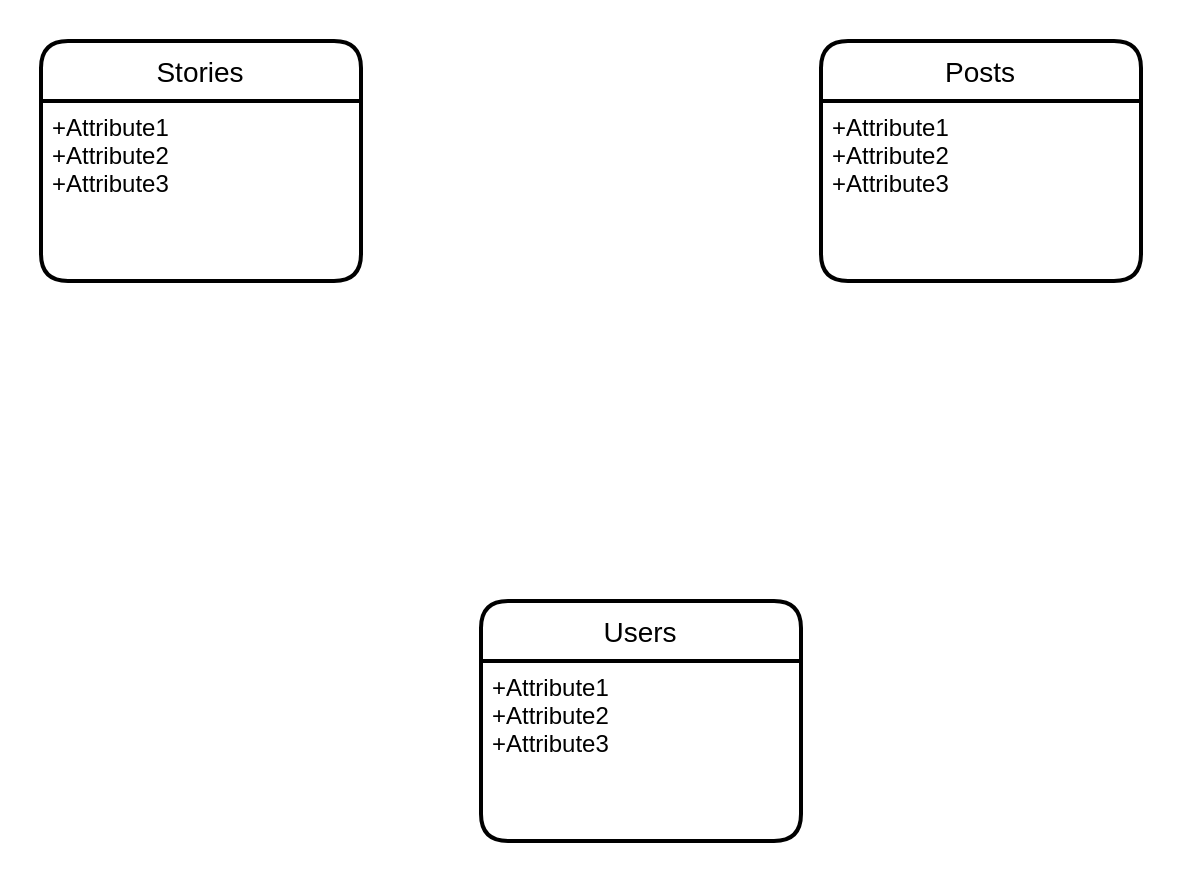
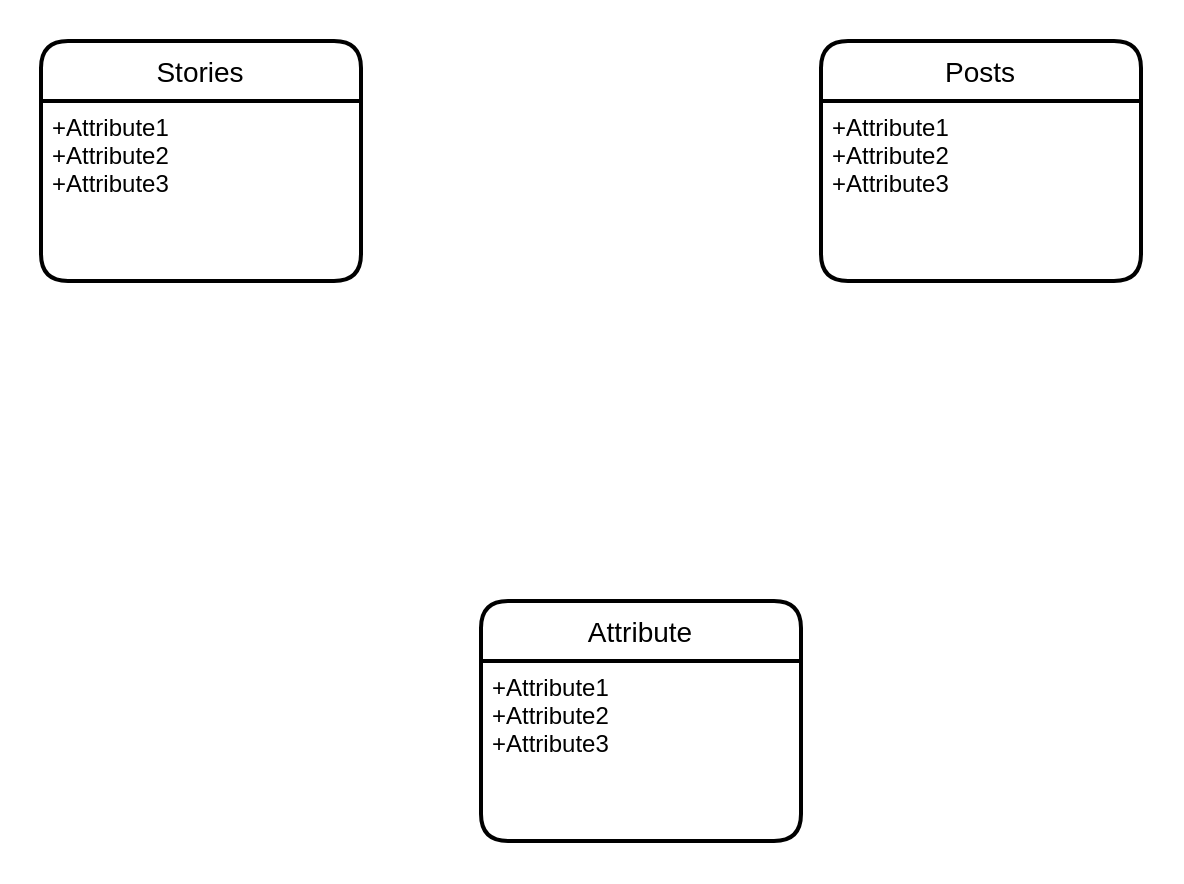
node "Users": label "Users" -> "Attribute"
